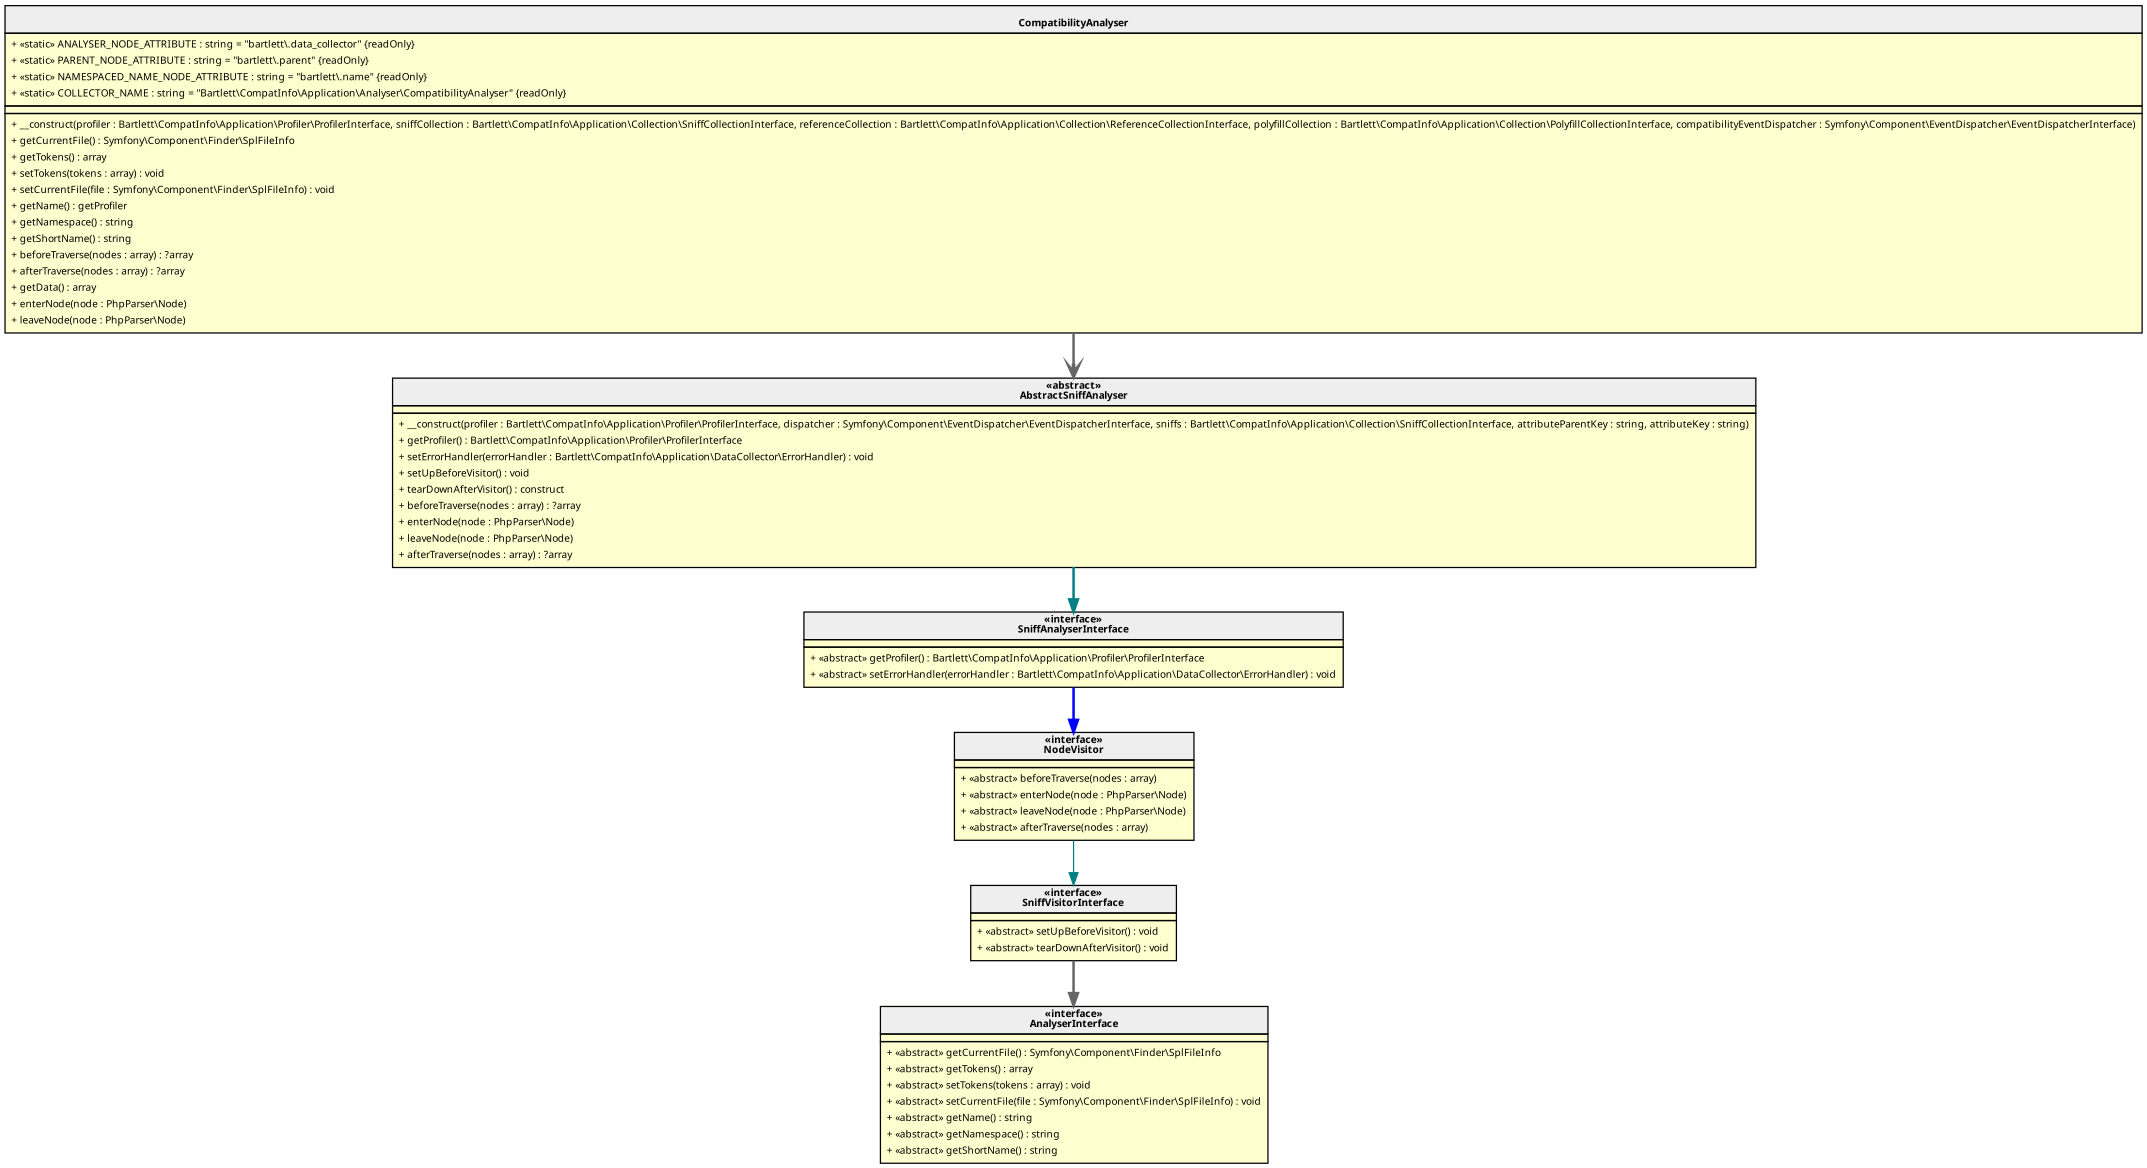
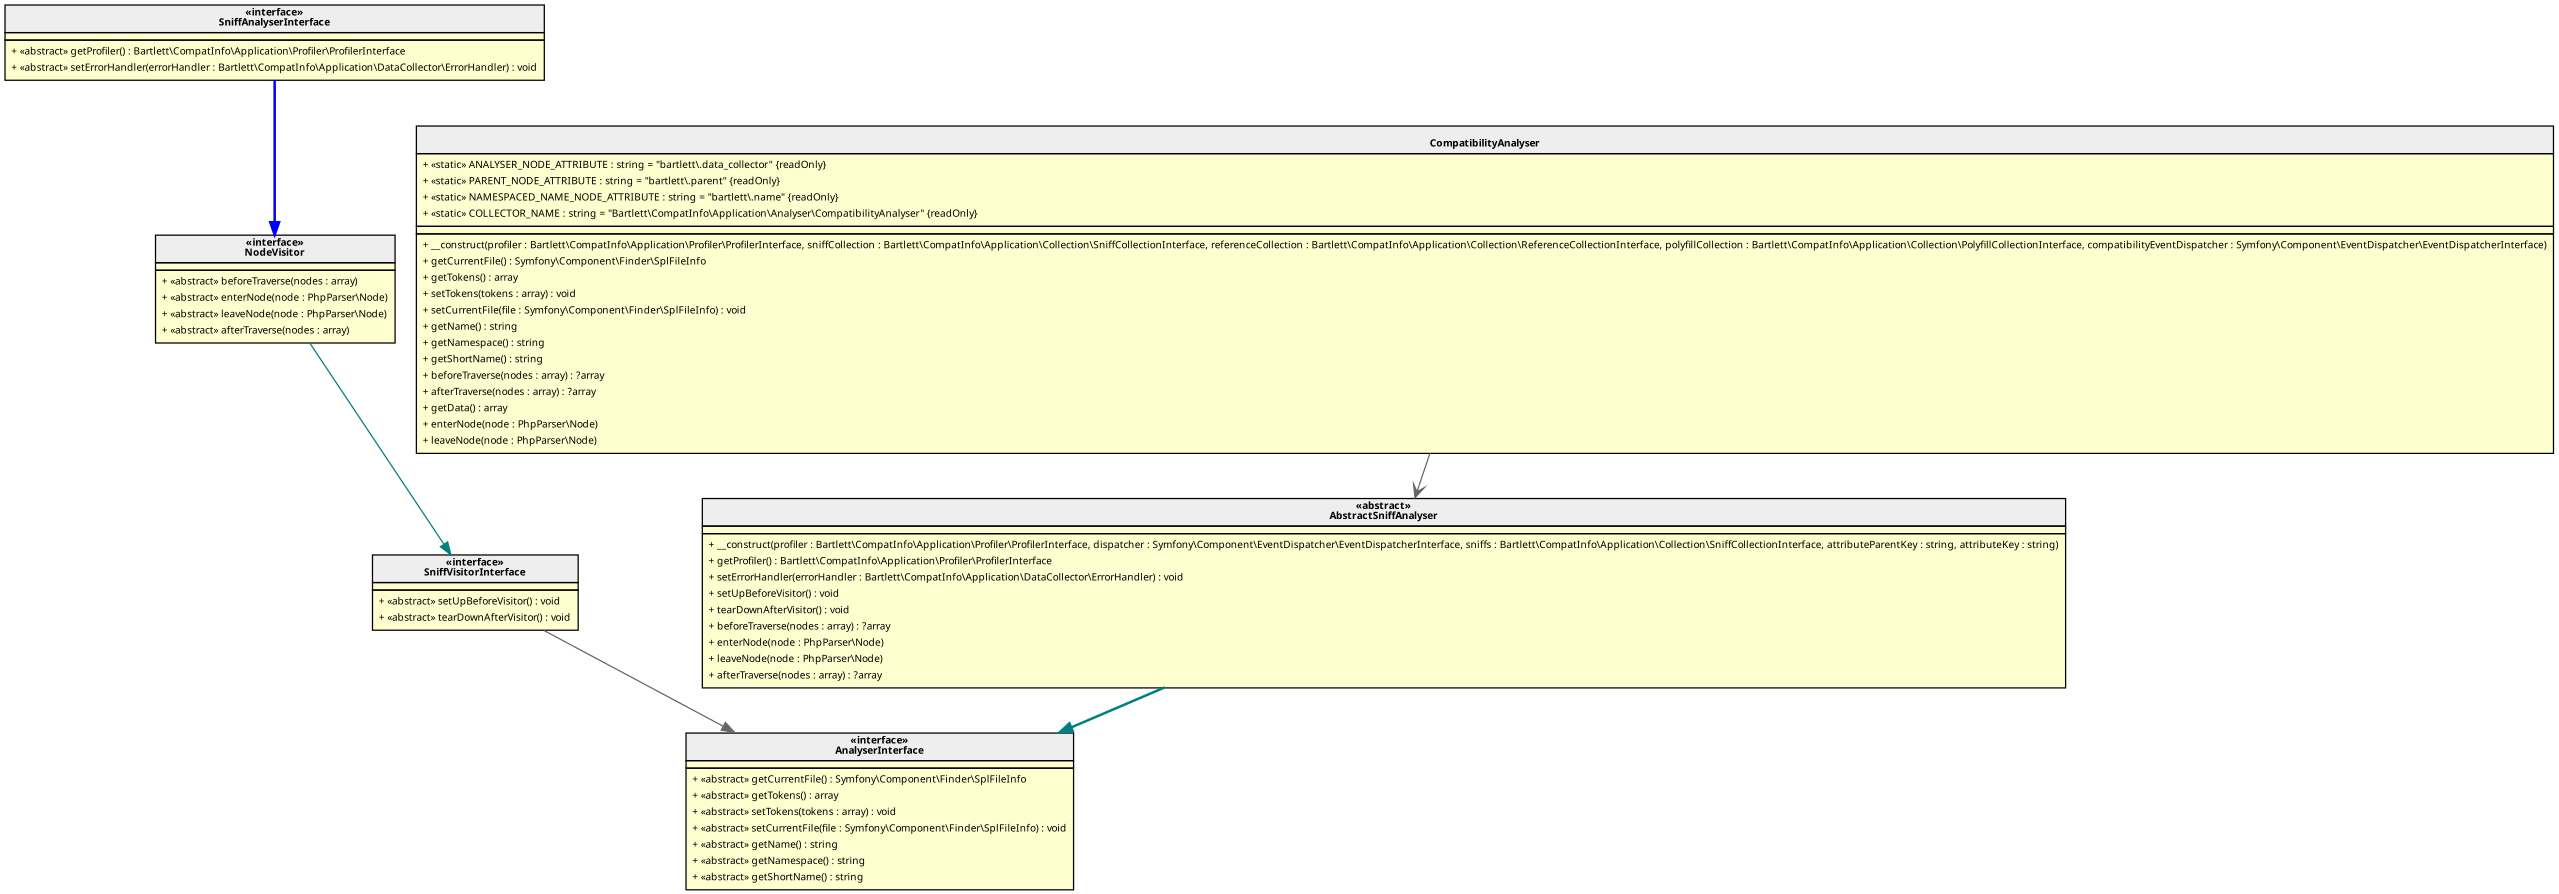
node "CompatibilityAnalyser": text "+ getName() : getProfiler" -> "+ getName() : string"
edge "CompatibilityAnalyser" -> "AbstractSniffAnalyser": style bold -> solid
node "AbstractSniffAnalyser": text "+ tearDownAfterVisitor() : construct" -> "+ tearDownAfterVisitor() : void"
edge "AbstractSniffAnalyser" -> "SniffAnalyserInterface": now "AbstractSniffAnalyser" -> "AnalyserInterface"
edge "SniffVisitorInterface" -> "AnalyserInterface": style bold -> solid
